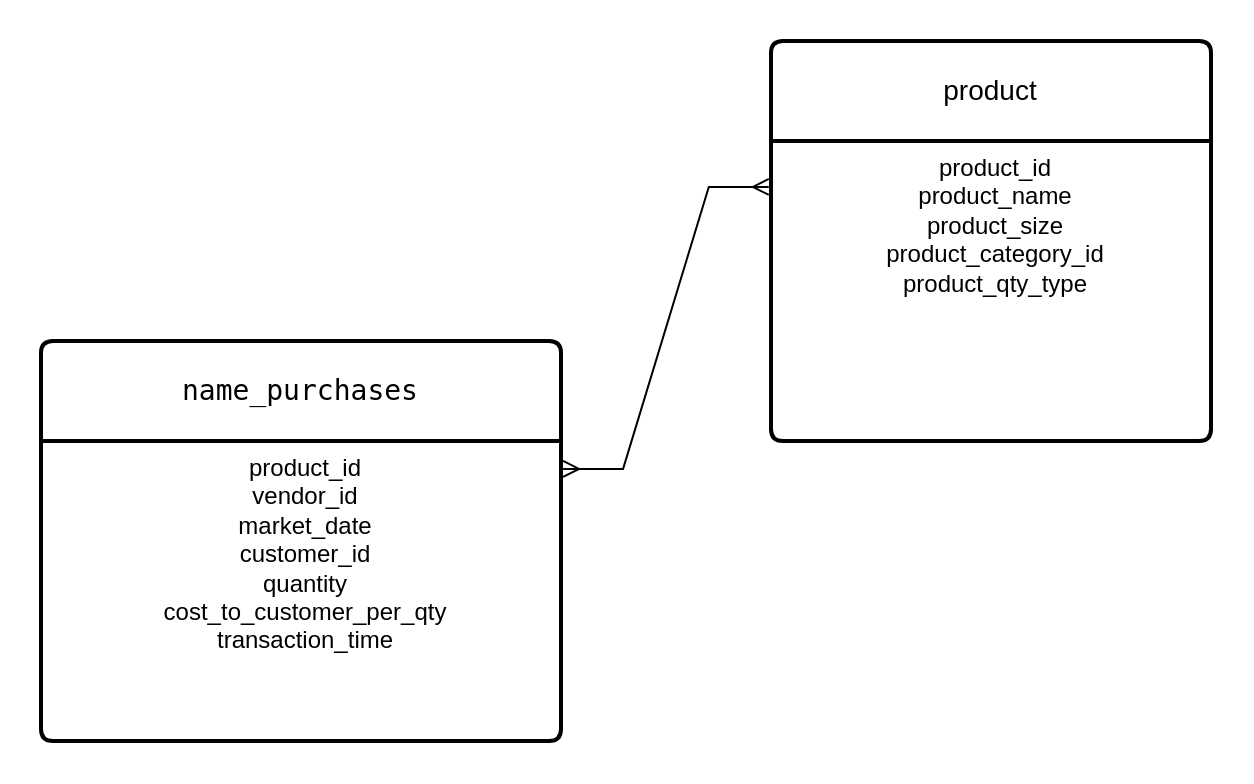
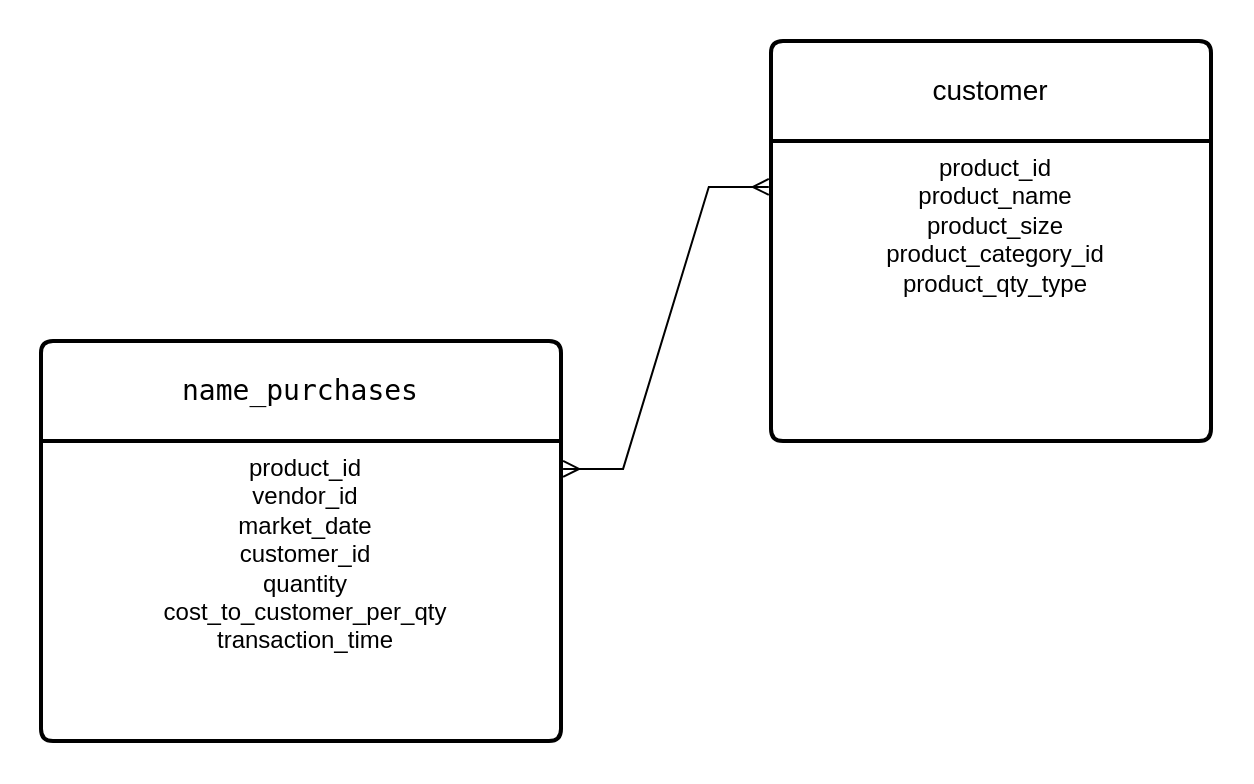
node "product": label "product" -> "customer"
